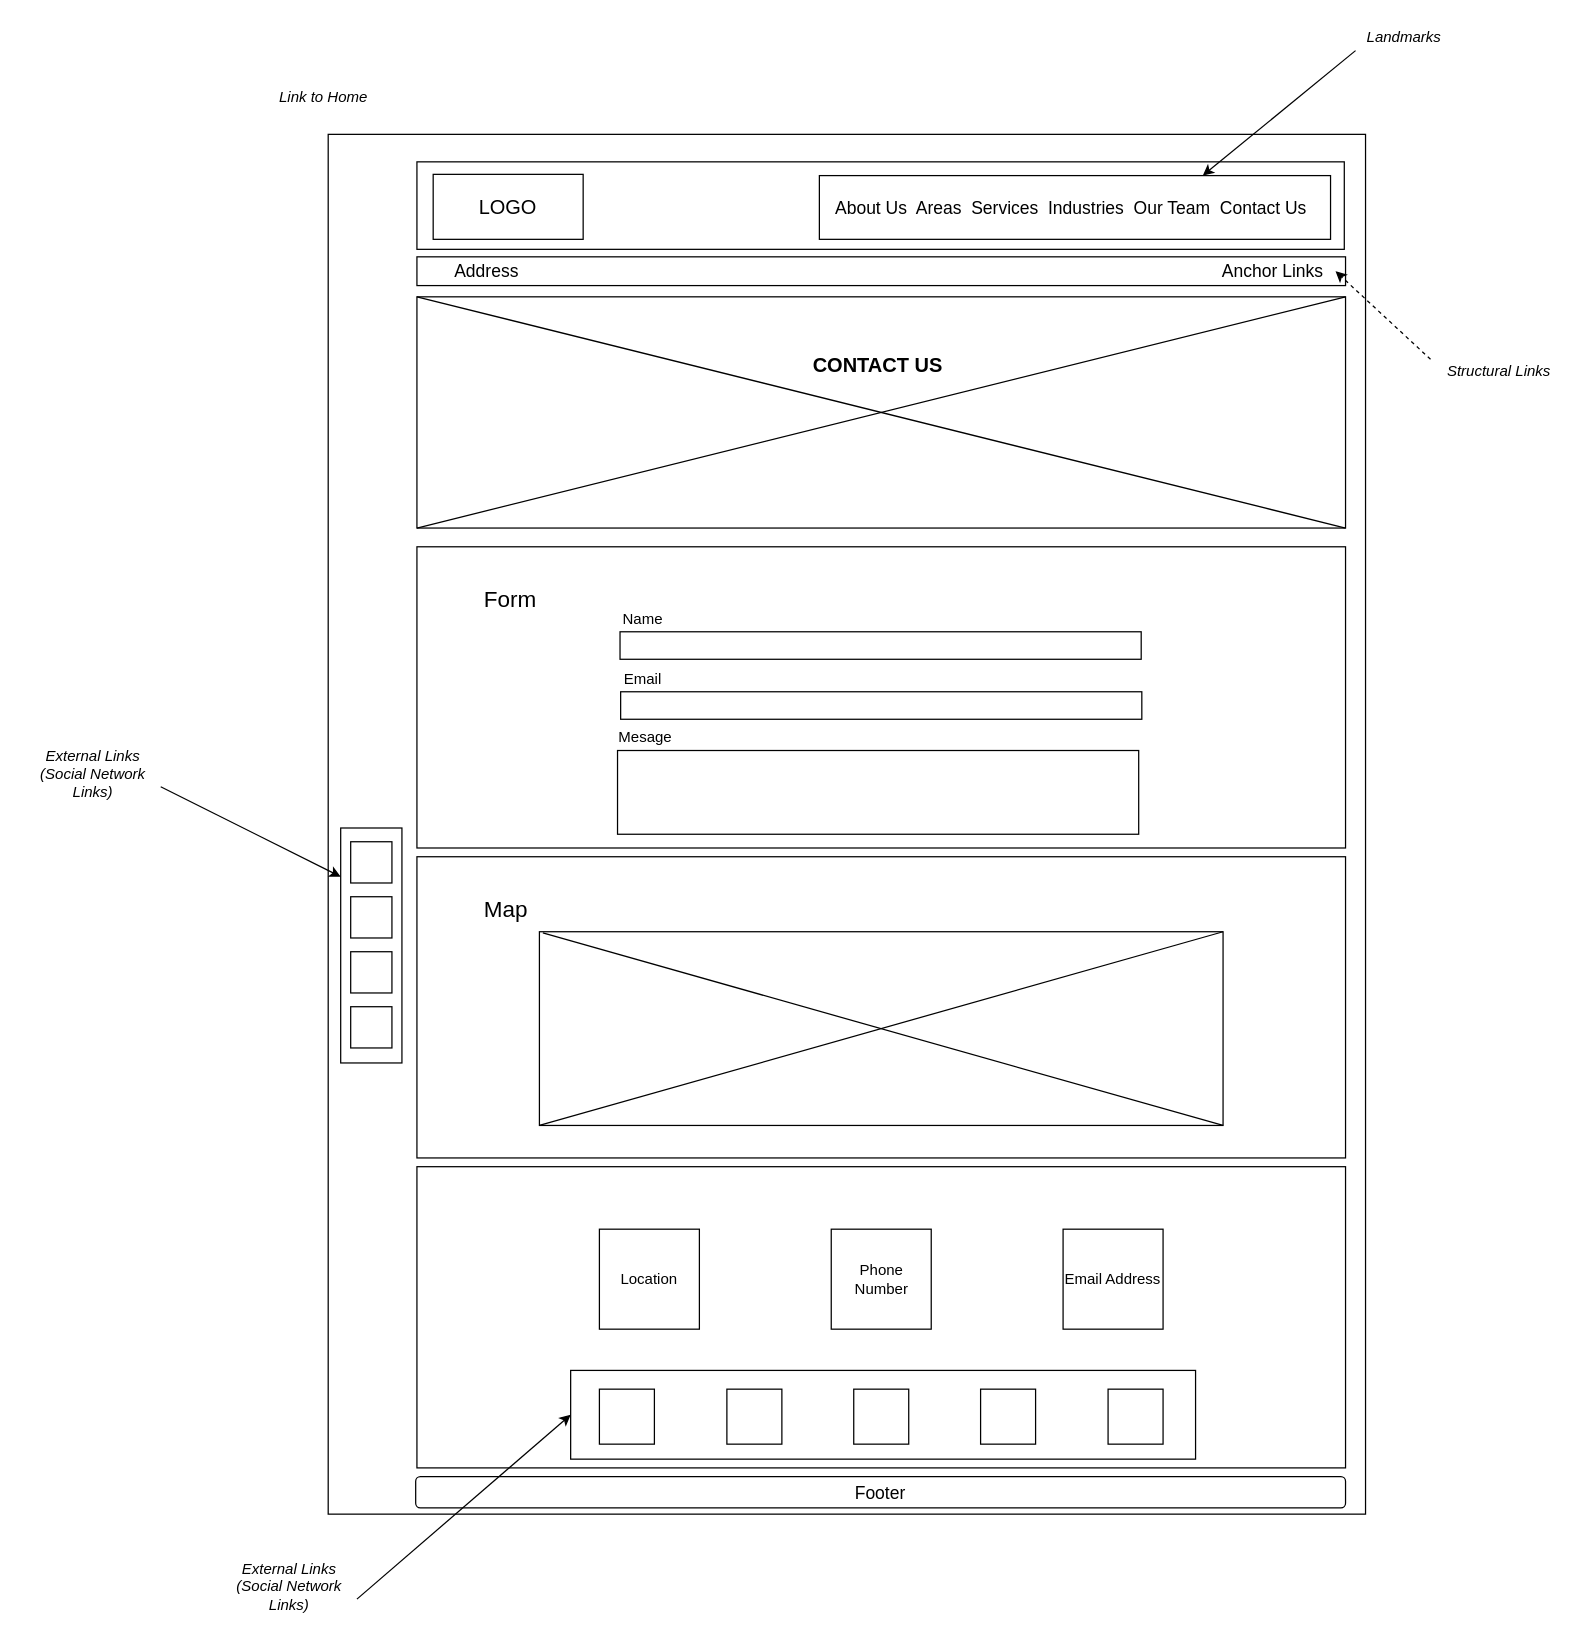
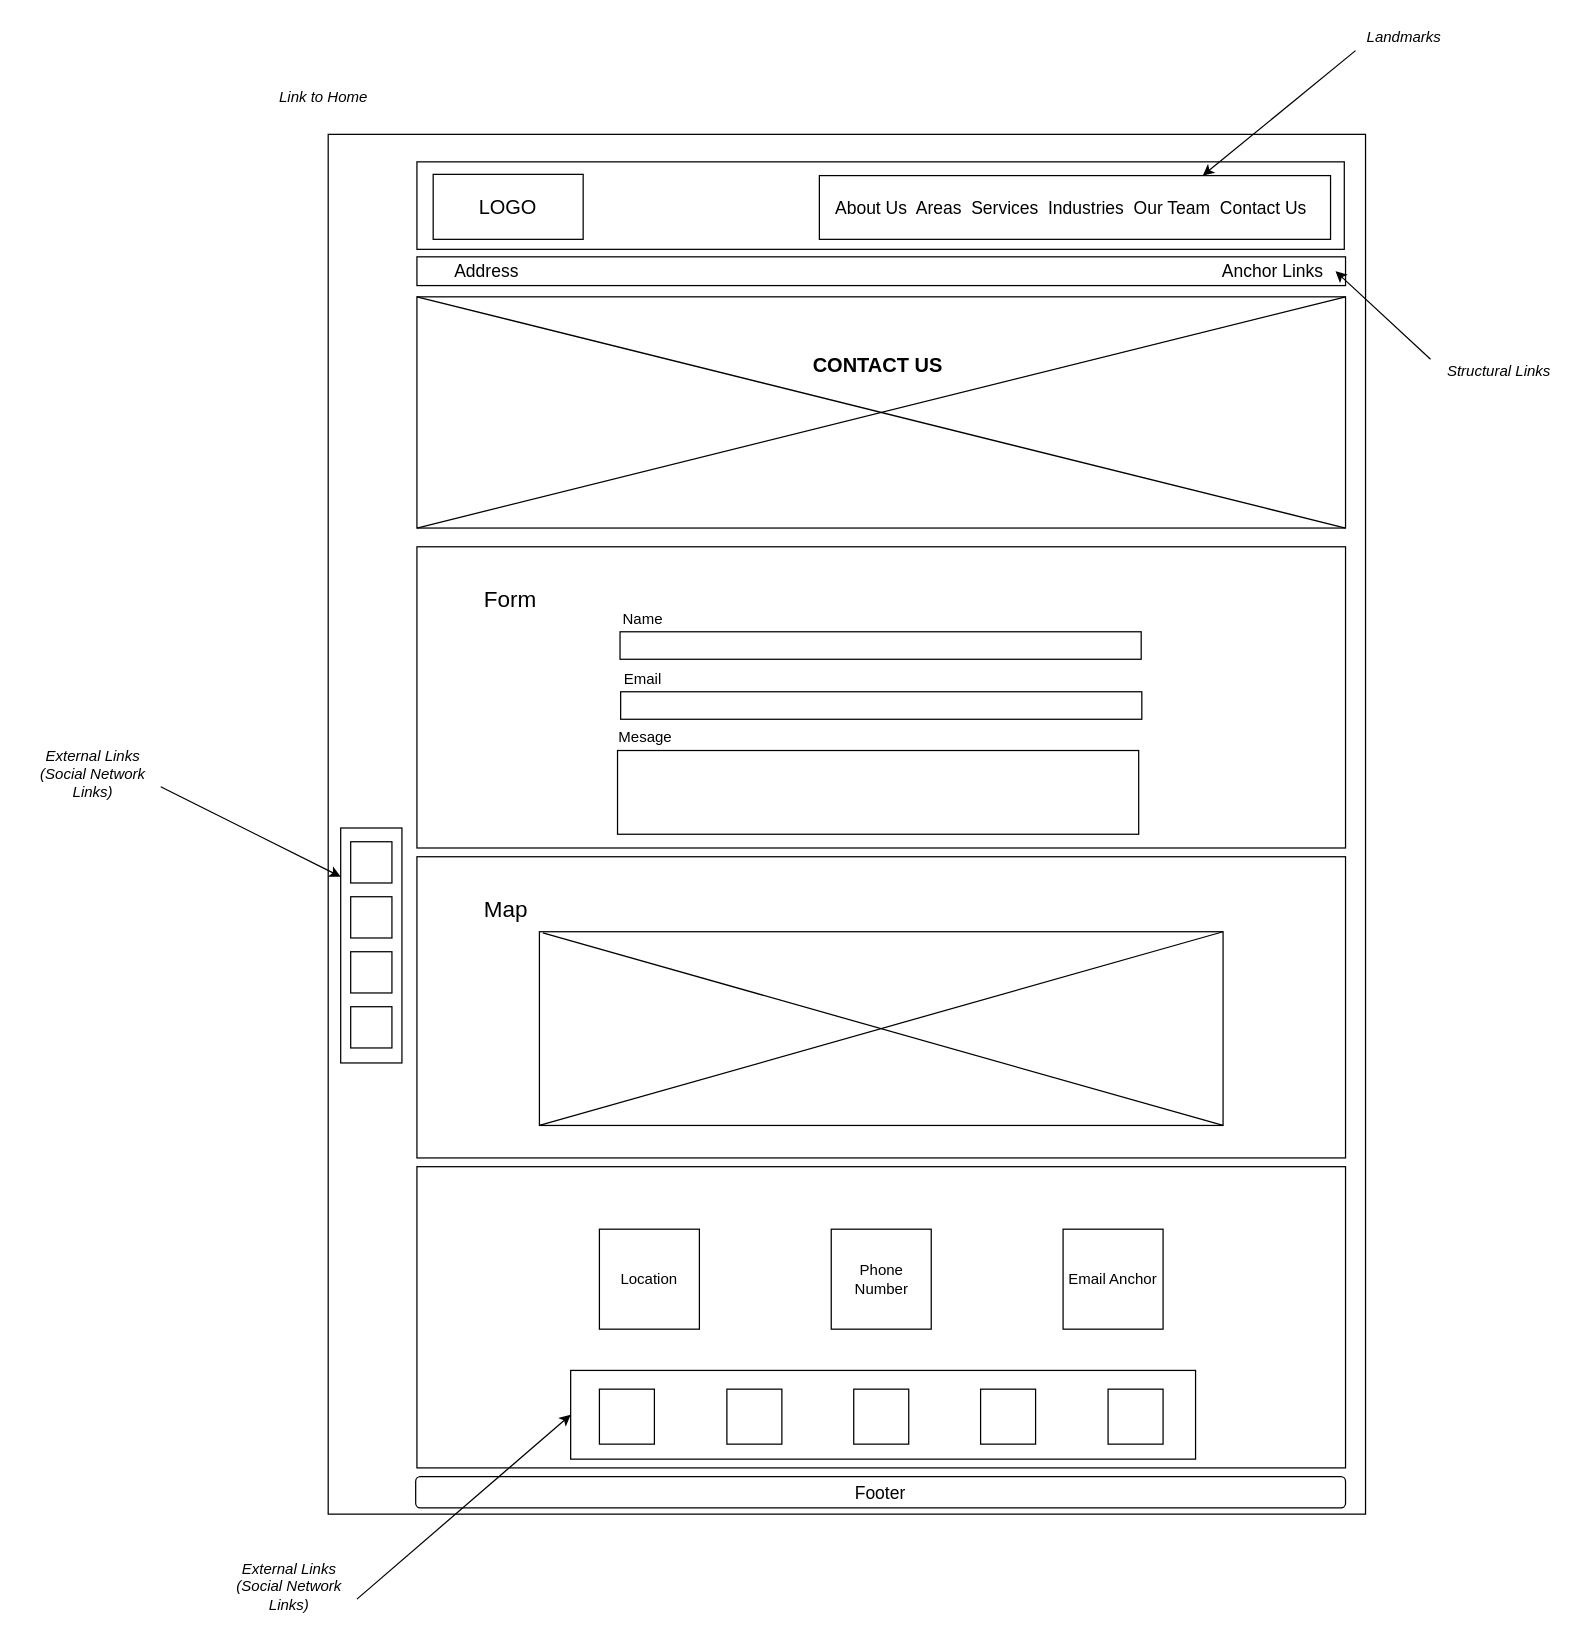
edge "Structural Links" -> "Anchor Links": style dashed -> solid
node "Email Address": label "Email Address" -> "Email Anchor"
